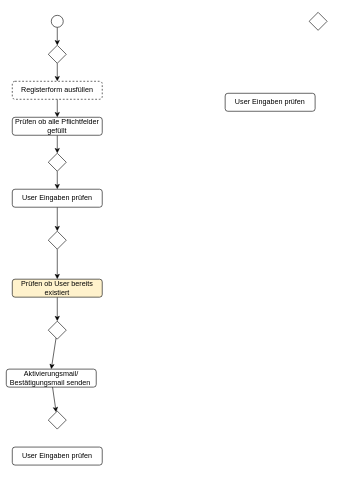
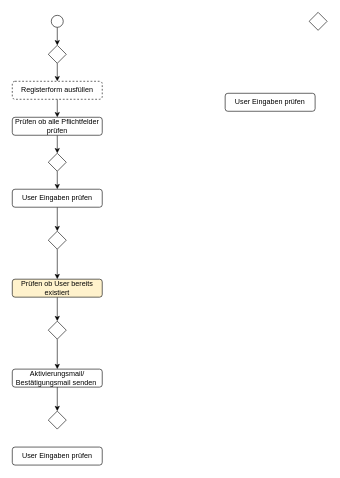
node "Prüfen ob alle Pflichtfelder gefüllt": label "Prüfen ob alle Pflichtfelder gefüllt" -> "Prüfen ob alle Pflichtfelder prüfen"
node "Aktivierungsmail/ Bestätigungsmail senden": moved (51, 378) -> (57, 378)
